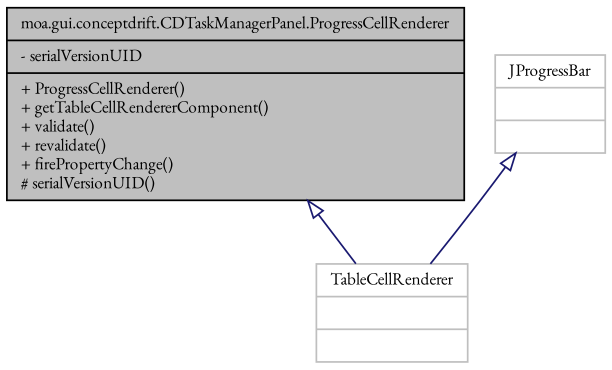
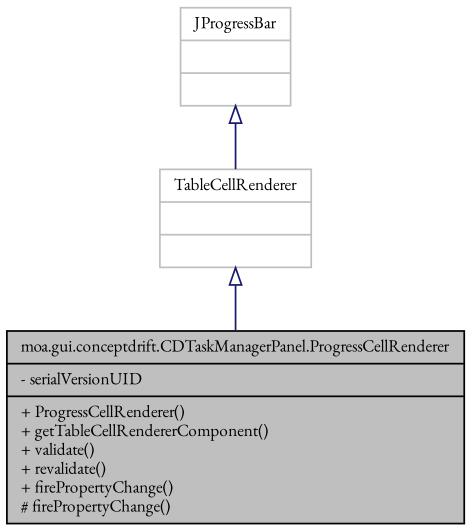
node "moa.gui.conceptdrift.CDTaskManagerPanel.ProgressCellRenderer": text "# serialVersionUID()" -> "# firePropertyChange()"
edge "TableCellRenderer" -> "moa.gui.conceptdrift.CDTaskManagerPanel.ProgressCellRenderer": reversed
